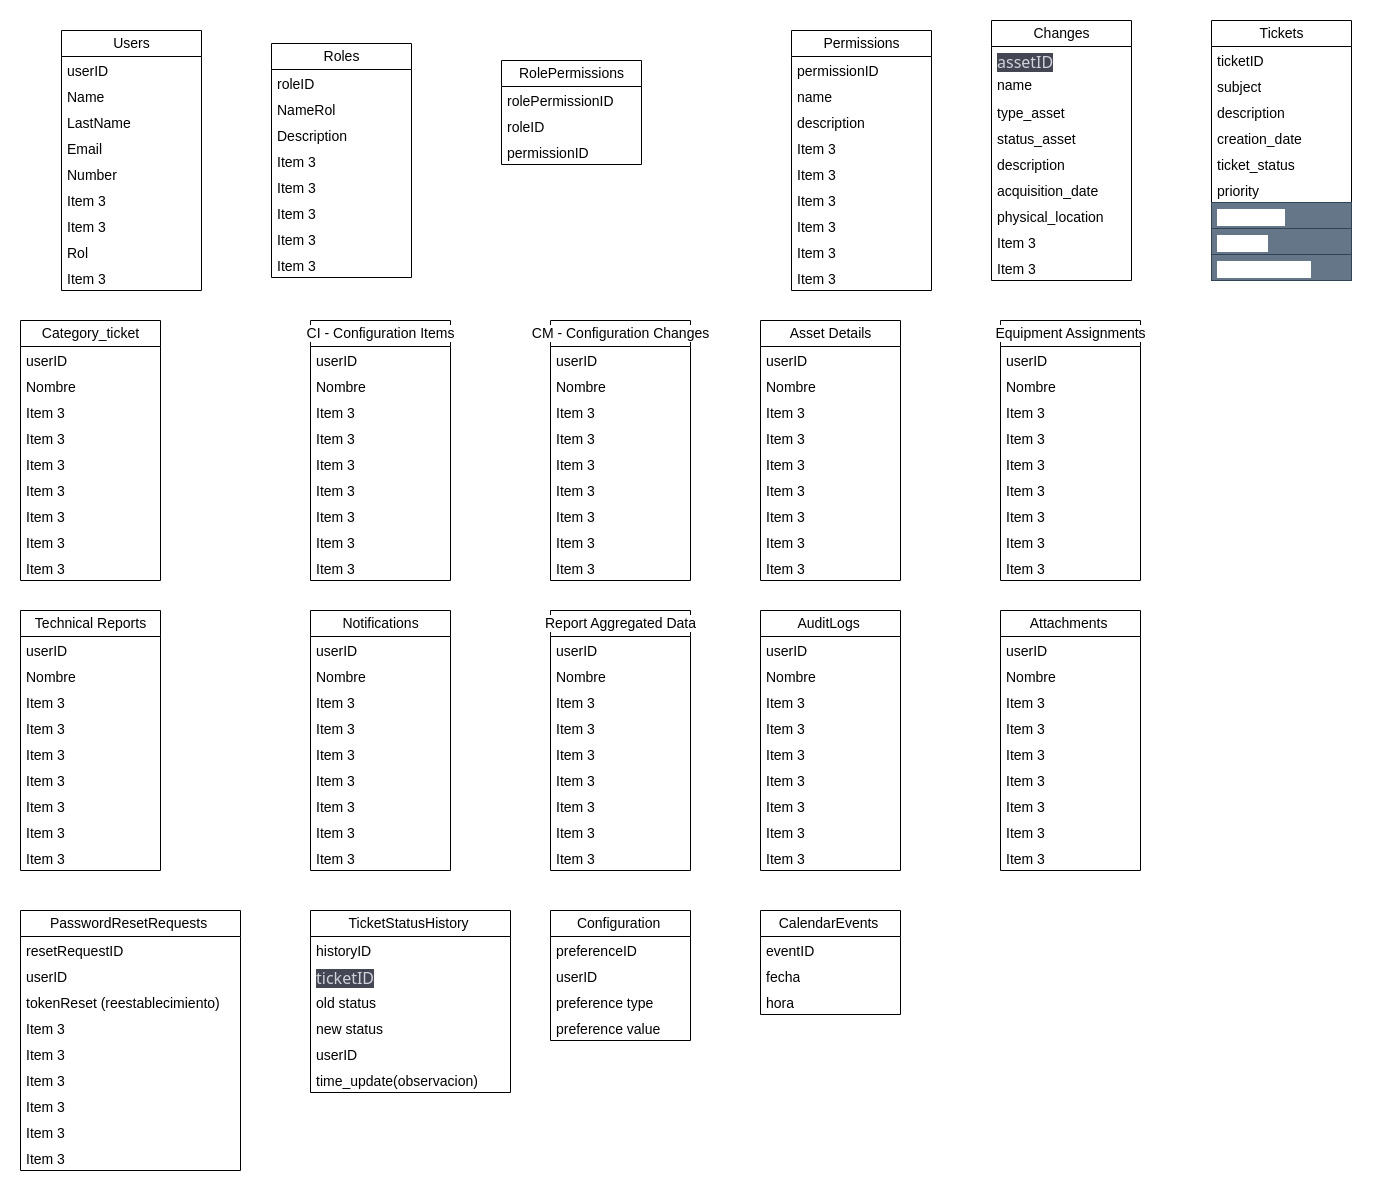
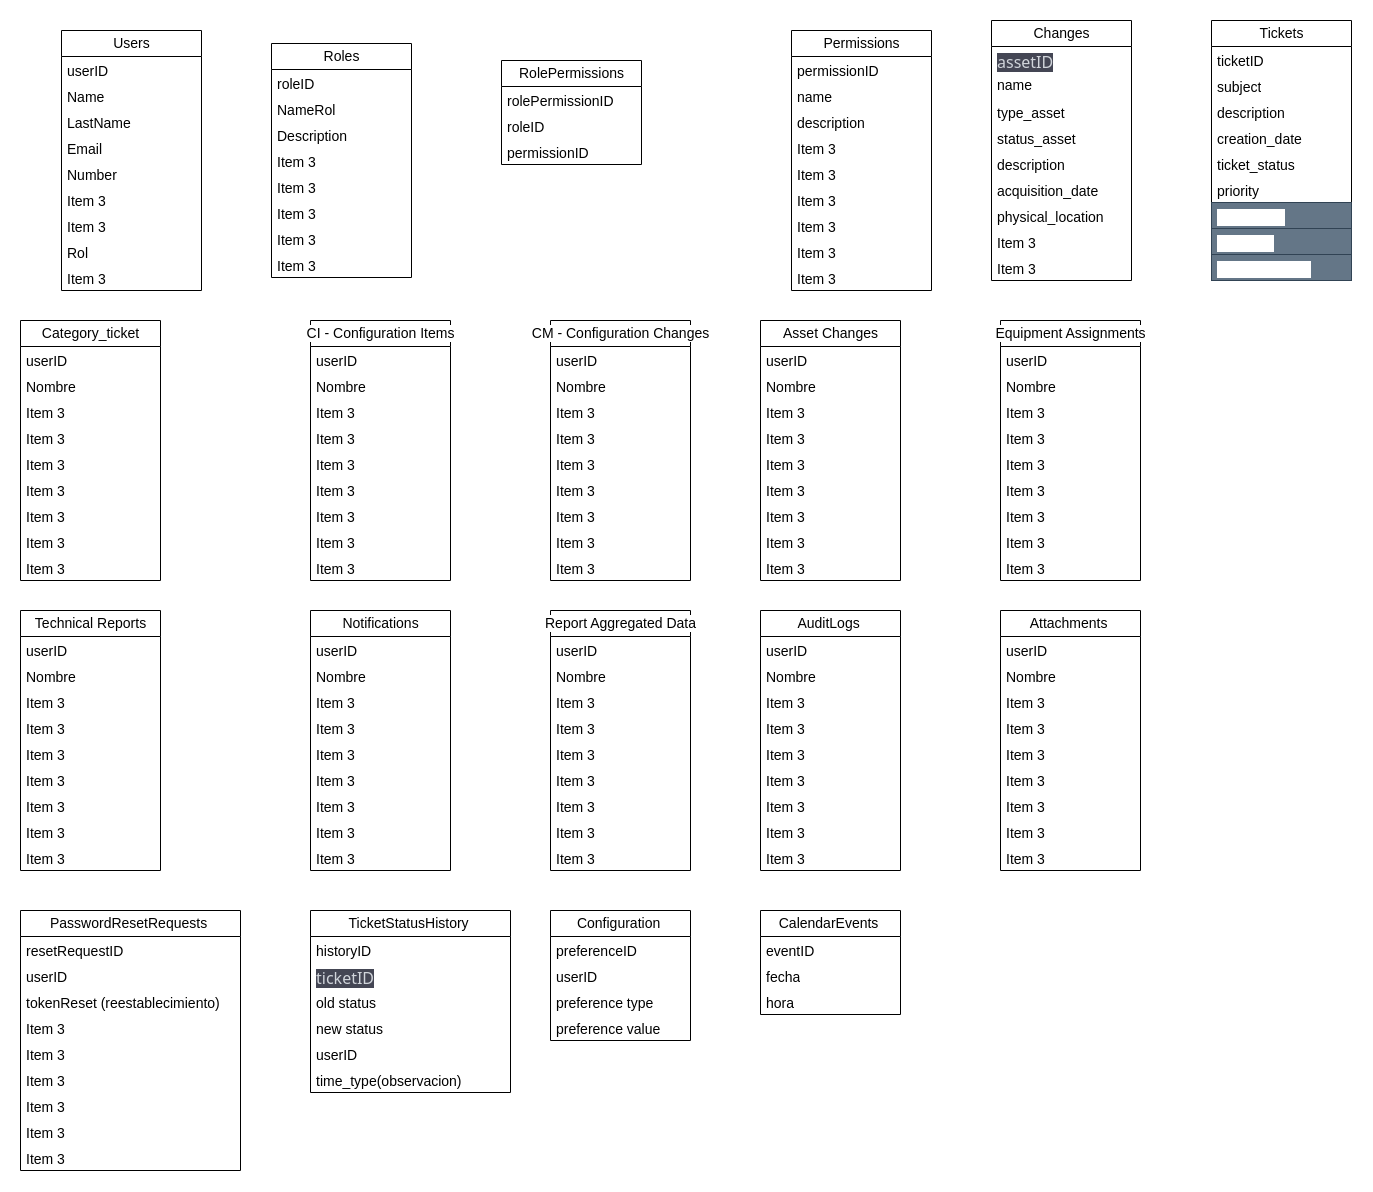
node "user_rol": label "user_rol" -> "asset_rol"
node "Asset Details": label "Asset Details" -> "Asset Changes"
node "time_update(observacion)": label "time_update(observacion)" -> "time_type(observacion)"
